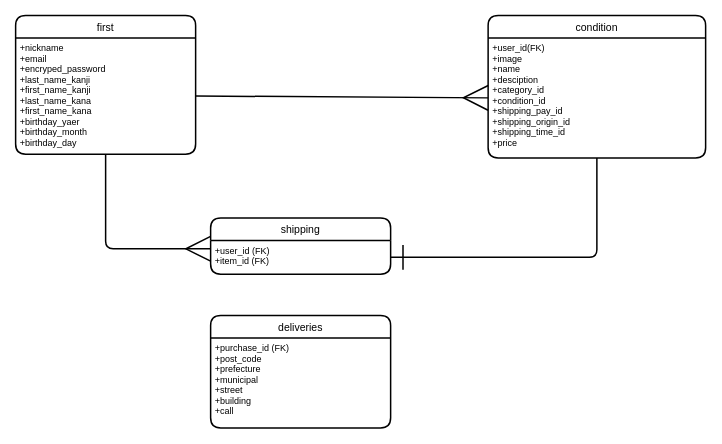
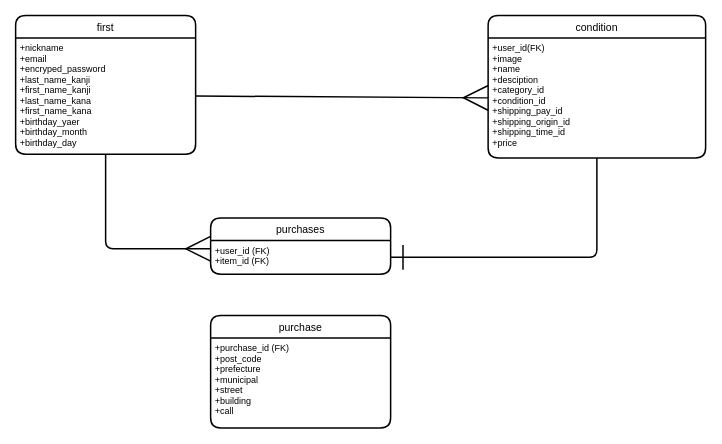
node "shipping": label "shipping" -> "purchases"
node "deliveries": label "deliveries" -> "purchase"
